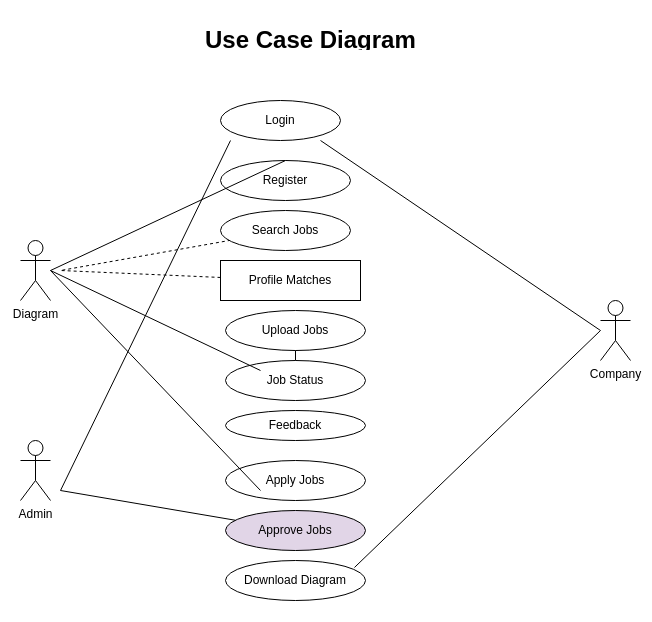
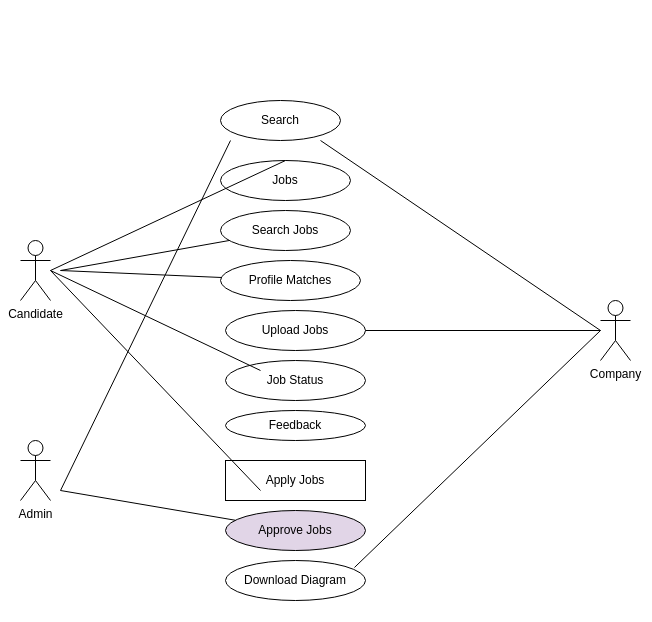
node "Use Case Diagram": removed
node "Login": label "Login" -> "Search"
node "Register": label "Register" -> "Jobs"
edge "Search Jobs" -- "Profile Matches": style dashed -> solid
node "Profile Matches": shape rectangle -> ellipse
node "Diagram": label "Diagram" -> "Candidate"
edge "Upload Jobs" -- "Job Status": now "Upload Jobs" -- "Company"
node "Apply Jobs": shape ellipse -> rectangle
